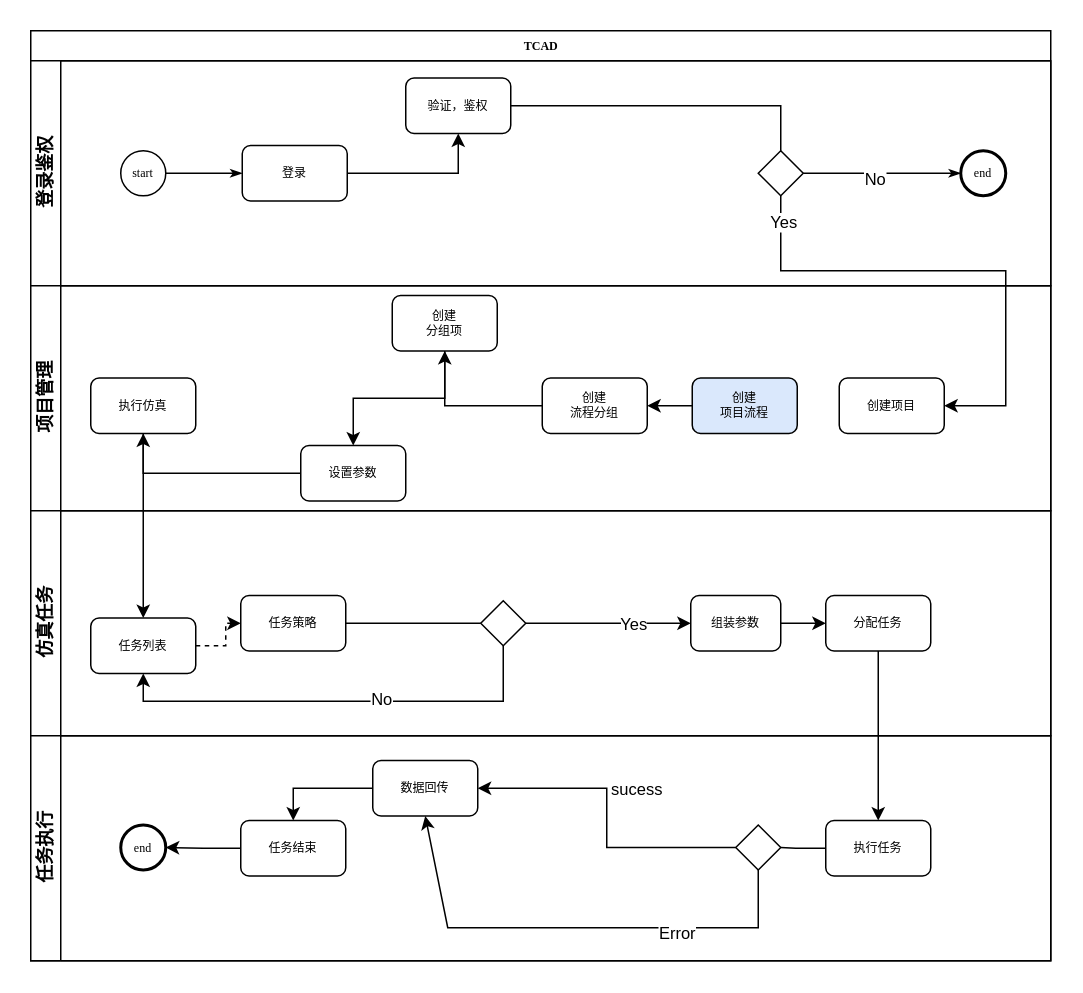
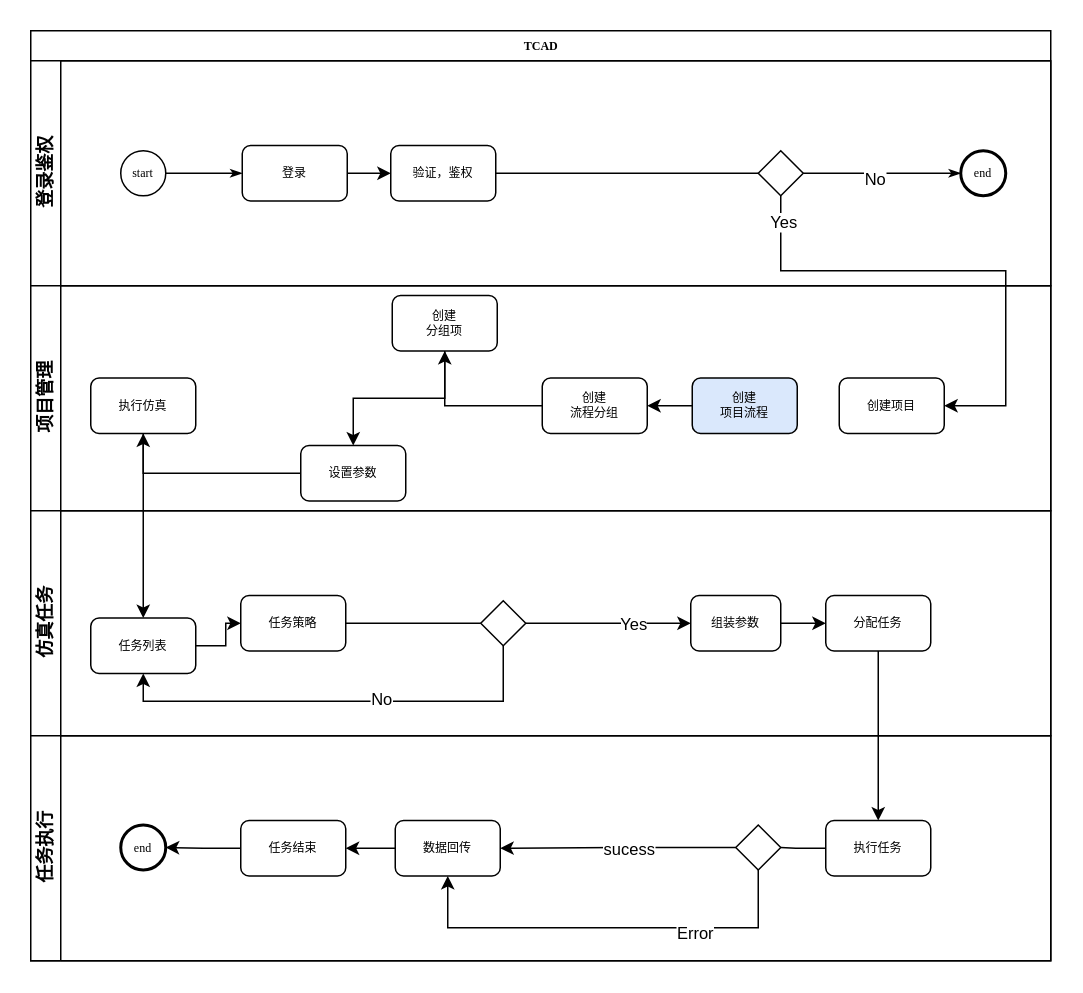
node "验证，鉴权": moved (458, 106) -> (443, 173)
edge "任务列表" -> "任务策略": style dashed -> solid
node "数据回传": moved (425, 788) -> (448, 848)
